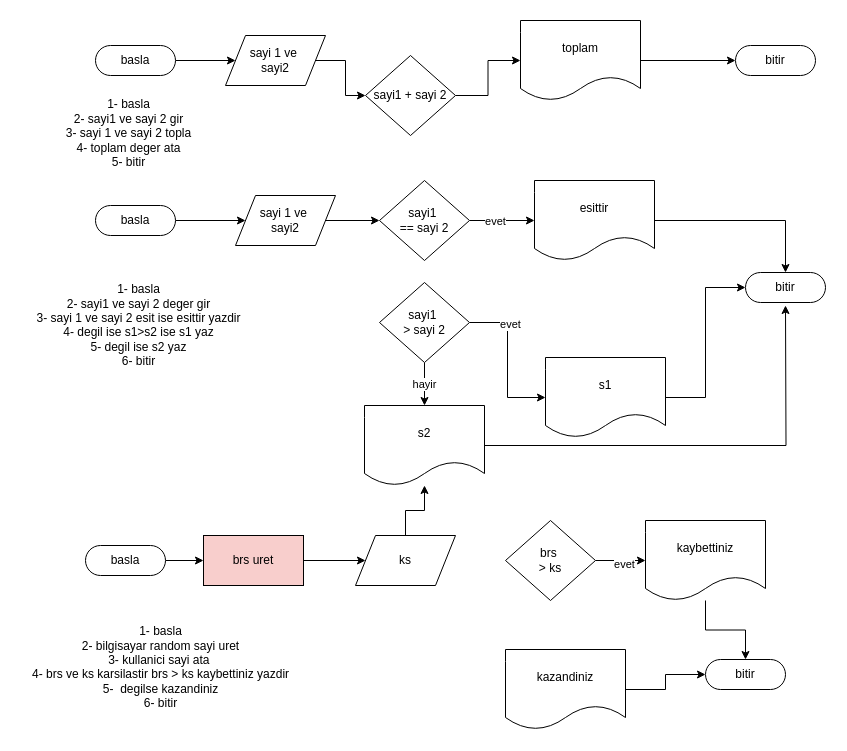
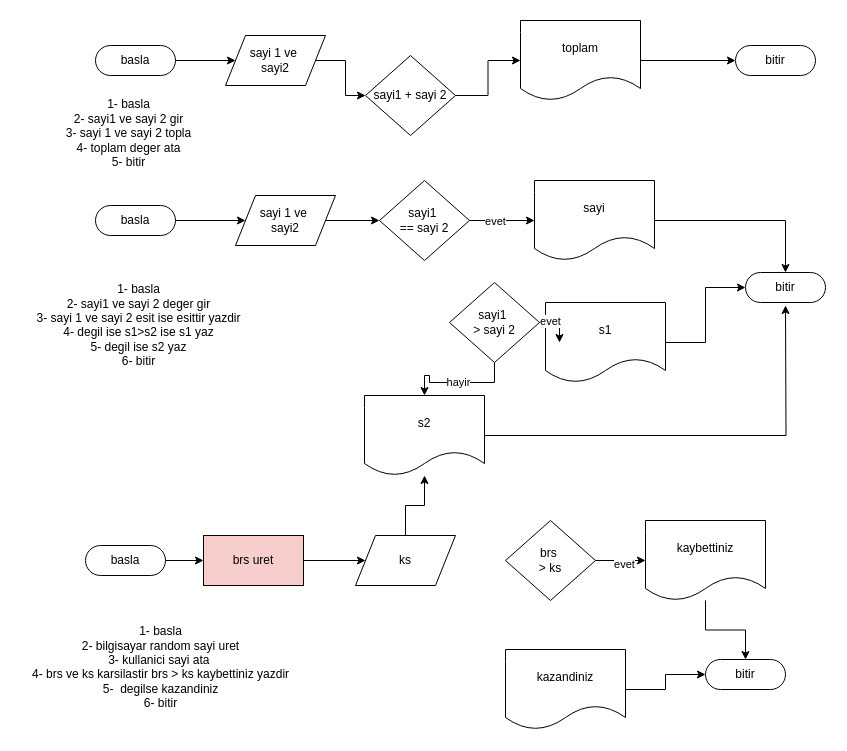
node "esittir": label "esittir" -> "sayi"
node "sayi1 > sayi 2": moved (425, 323) -> (495, 323)
node "s1": moved (606, 398) -> (606, 343)
node "s2": moved (425, 446) -> (425, 436)
